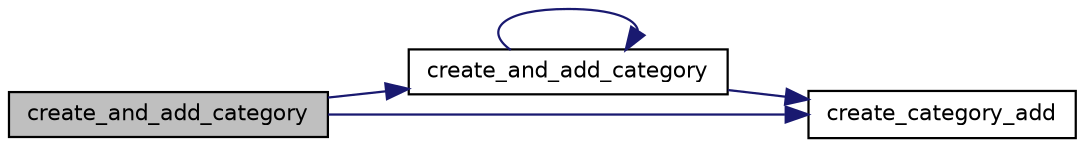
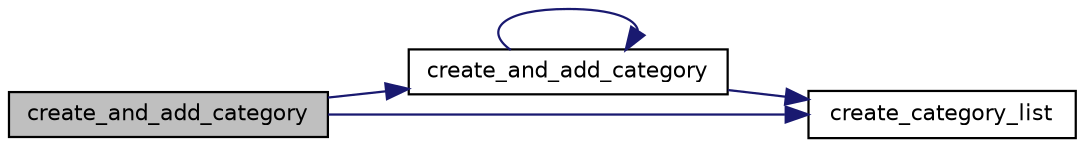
node "create_category_add": label "create_category_add" -> "create_category_list"
